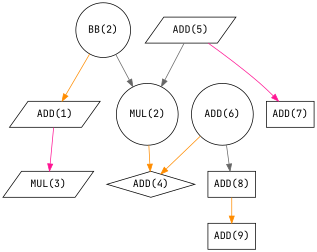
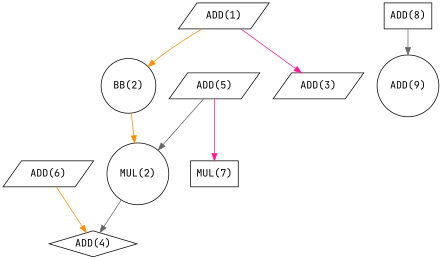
edge "BB(2)" -> "MUL(2)": color gray40 -> darkorange
edge "BB(2)" -> "ADD(1)": reversed
node "ADD(6)": shape circle -> parallelogram
node "ADD(7)": label "ADD(7)" -> "MUL(7)"
edge "MUL(2)" -> "ADD(4)": color darkorange -> gray40
edge "ADD(6)" -> "ADD(8)": removed
node "MUL(3)": label "MUL(3)" -> "ADD(3)"
edge "ADD(8)" -> "ADD(9)": color darkorange -> gray40
node "ADD(9)": shape box -> circle
